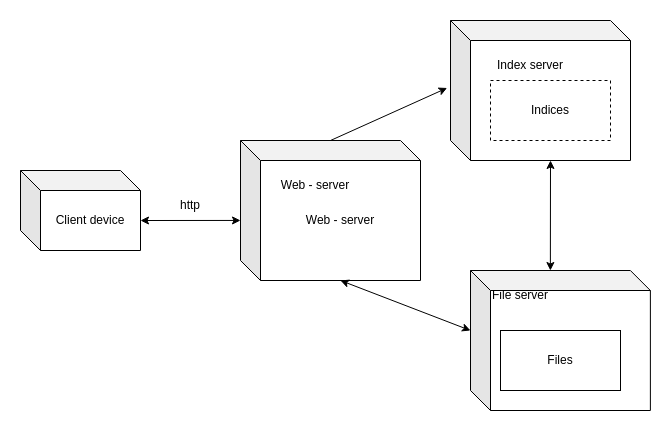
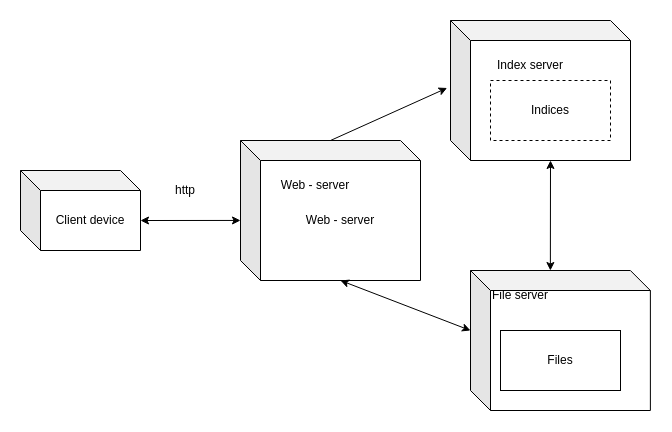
node "http": moved (191, 206) -> (186, 191)
